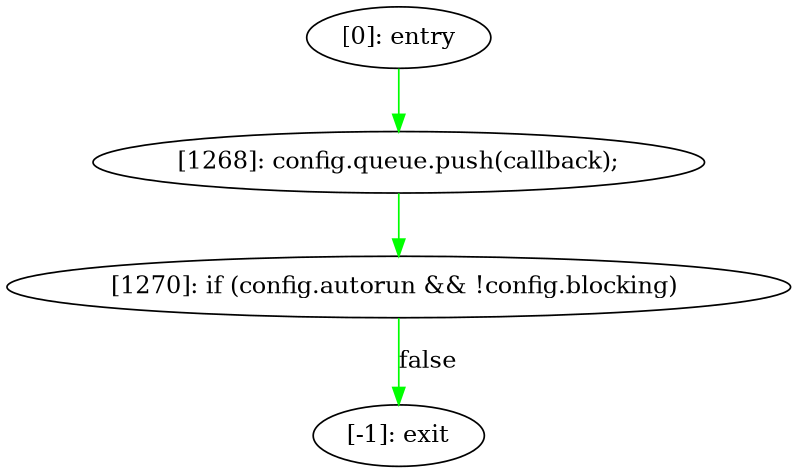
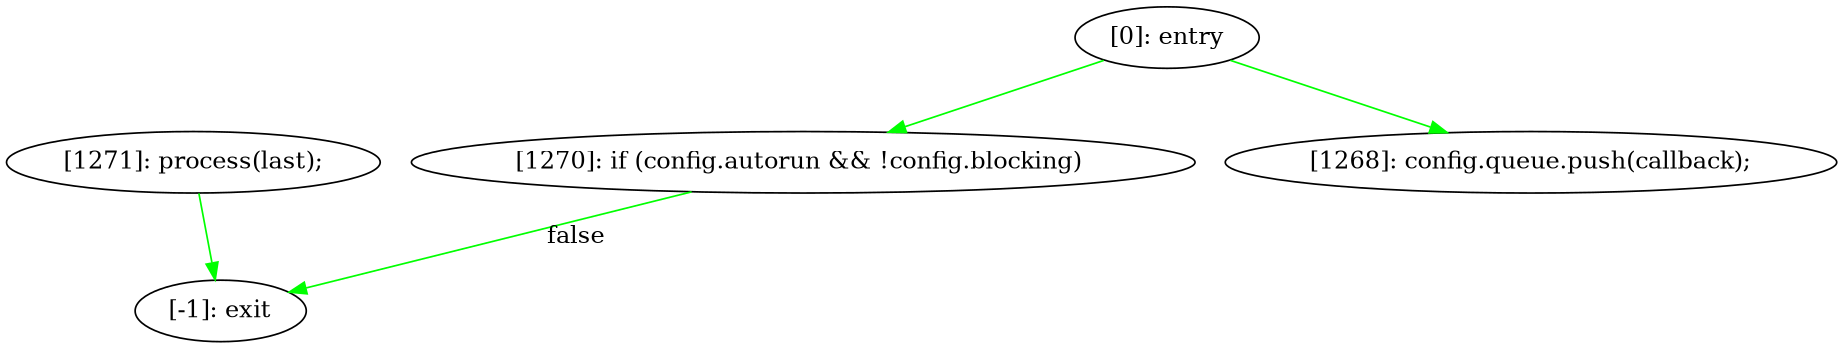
node "[1271]: process(last);": added
edge "[1268]: config.queue.push(callback);" -> "[1270]: if (config.autorun && !config.blocking)": now "[0]: entry" -> "[1270]: if (config.autorun && !config.blocking)"
